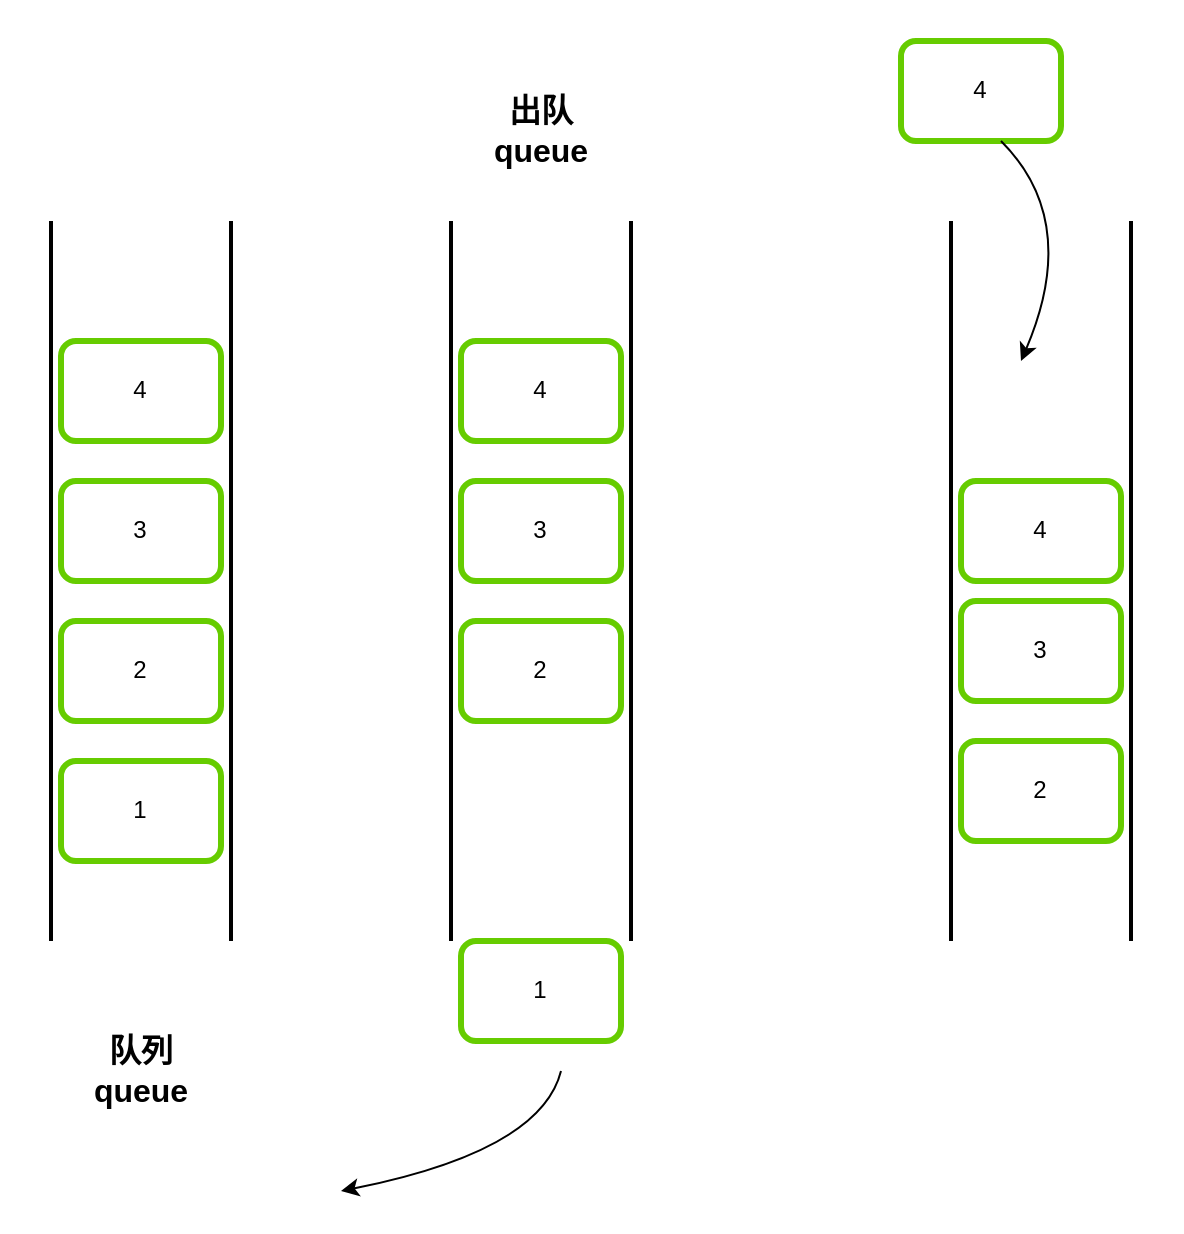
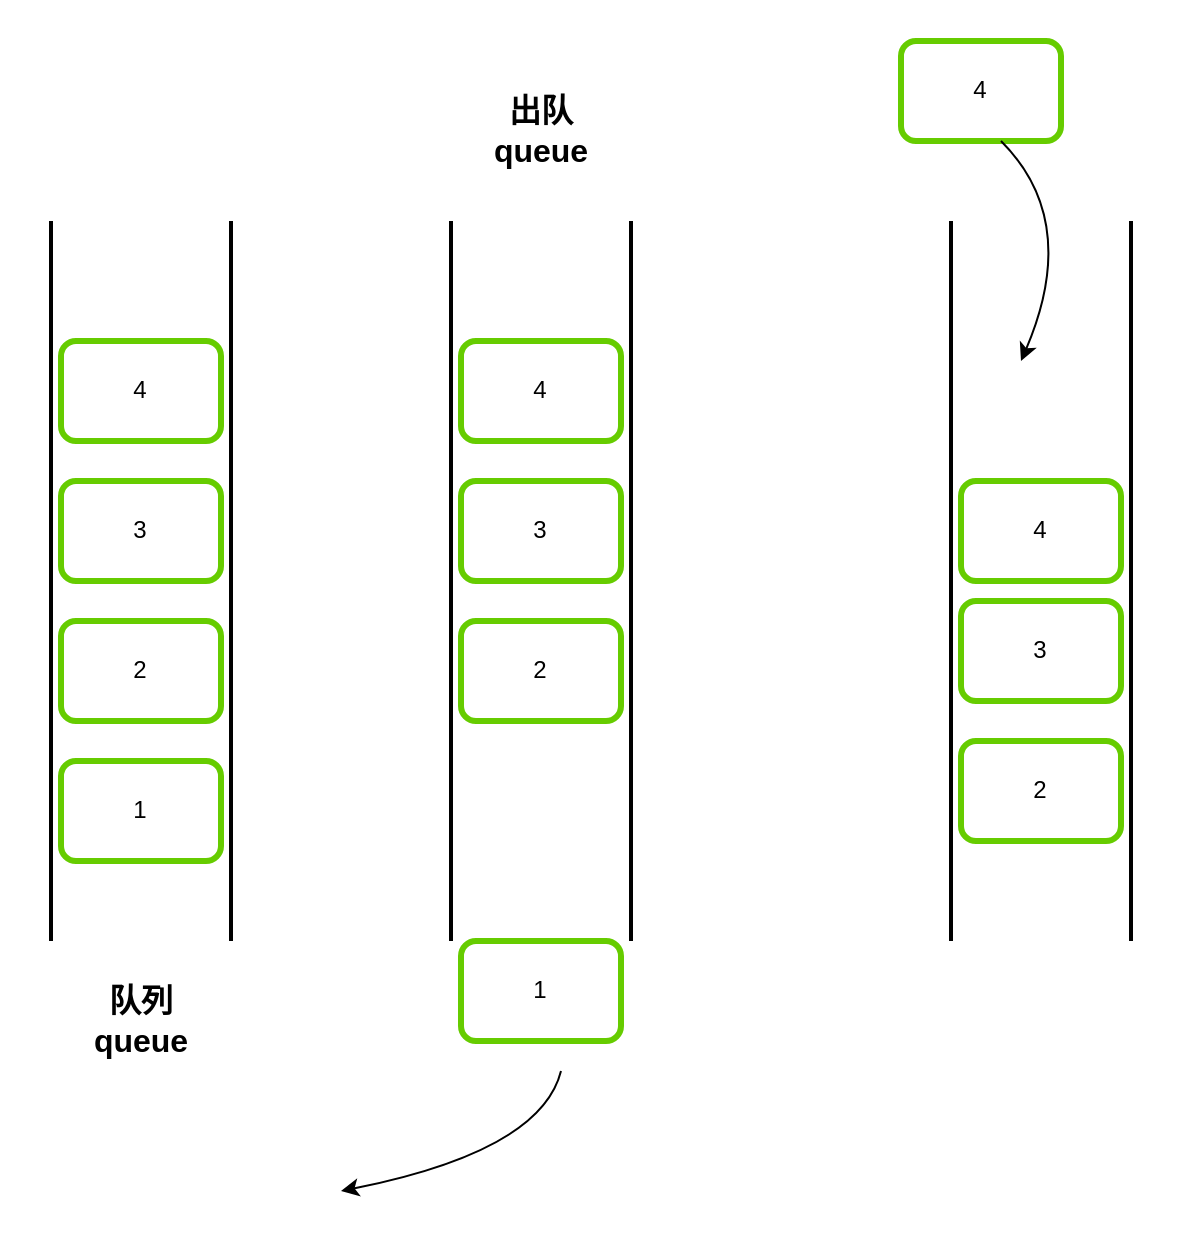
node "队列 queue": moved (141, 1071) -> (141, 1021)
